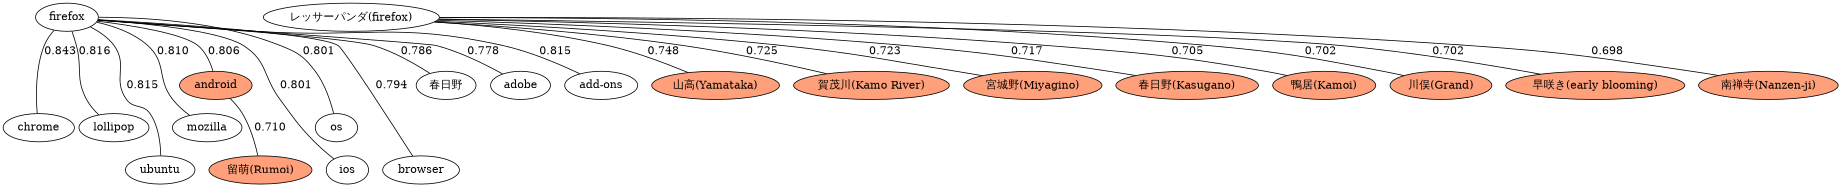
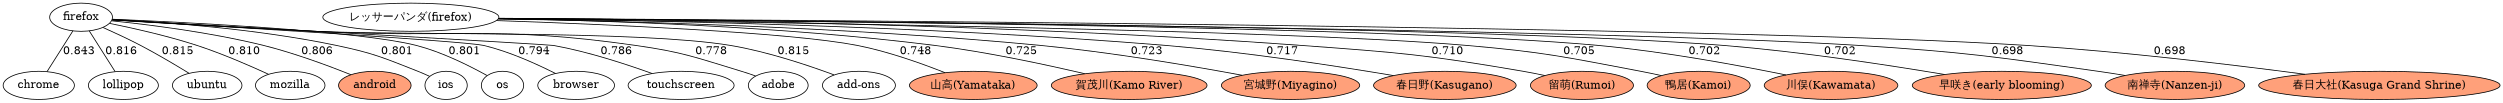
node "春日野": label "春日野" -> "touchscreen"
node "川俣(Grand)": label "川俣(Grand)" -> "川俣(Kawamata)"
node "春日大社(Kasuga Grand Shrine)": added
edge "android" -- "留萌(Rumoi)": now "レッサーパンダ(firefox)" -- "留萌(Rumoi)"
